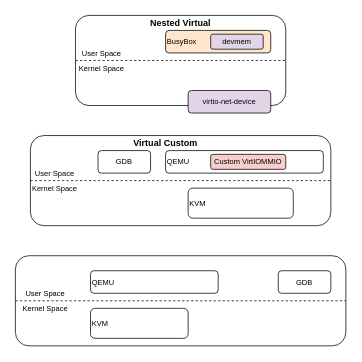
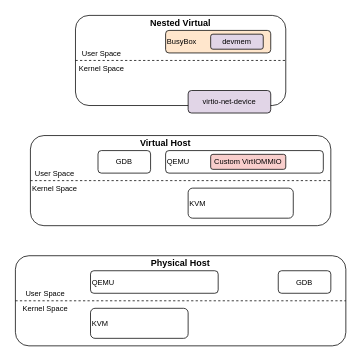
node "Virtual Custom": label "Virtual Custom" -> "Virtual Host"
node "Physical Host": added
